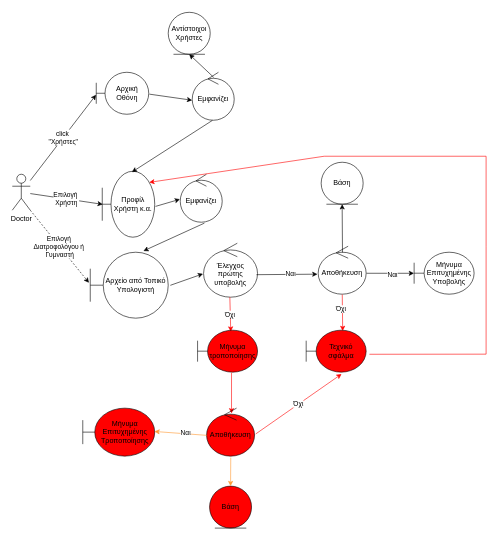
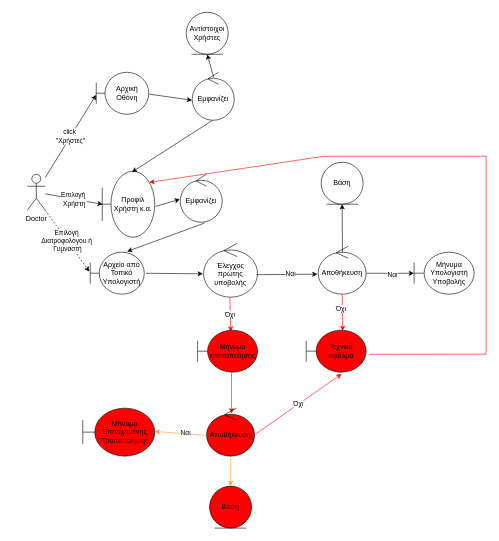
node "Αντίστοιχοι Χρήστες": moved (189, 33) -> (207, 33)
node "Doctor": moved (21, 192) -> (36, 192)
node "Μήνυμα Επιτυχημένης Υποβολής": label "Μήνυμα Επιτυχημένης Υποβολής" -> "Μήνυμα Υπολογιστή Υποβολής"
node "Αρχείο από Τοπικό Υπολογιστή": size 78x66 -> 54x42
